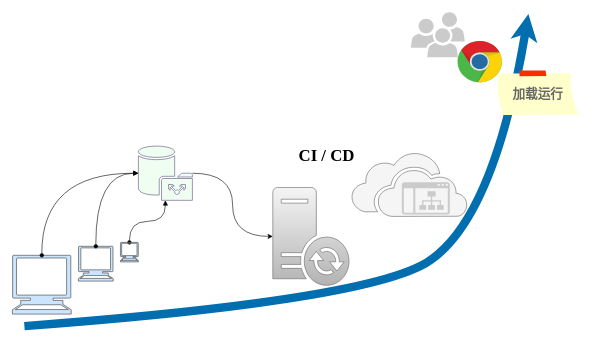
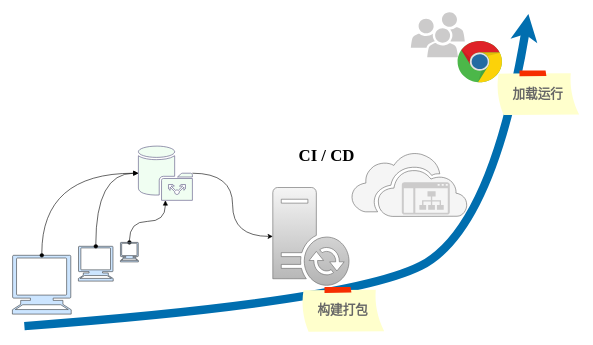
node "构建打包": added
